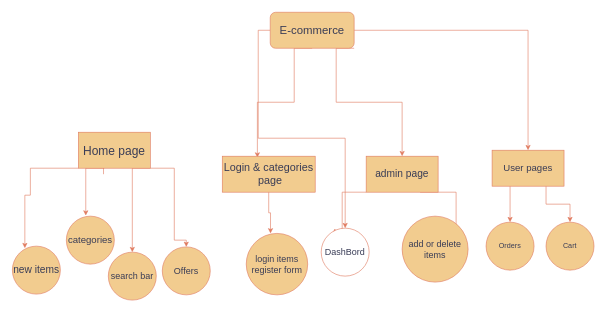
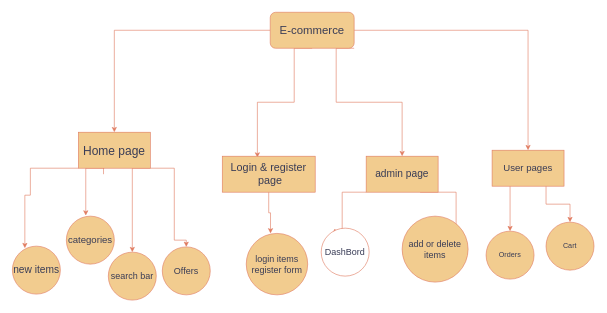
edge "E-commerce" -> "DashBord": now "E-commerce" -> "Home page"
node "Login & categories page": label "Login & categories page" -> "Login & register page"
node "Orders": moved (510, 246) -> (510, 255)
